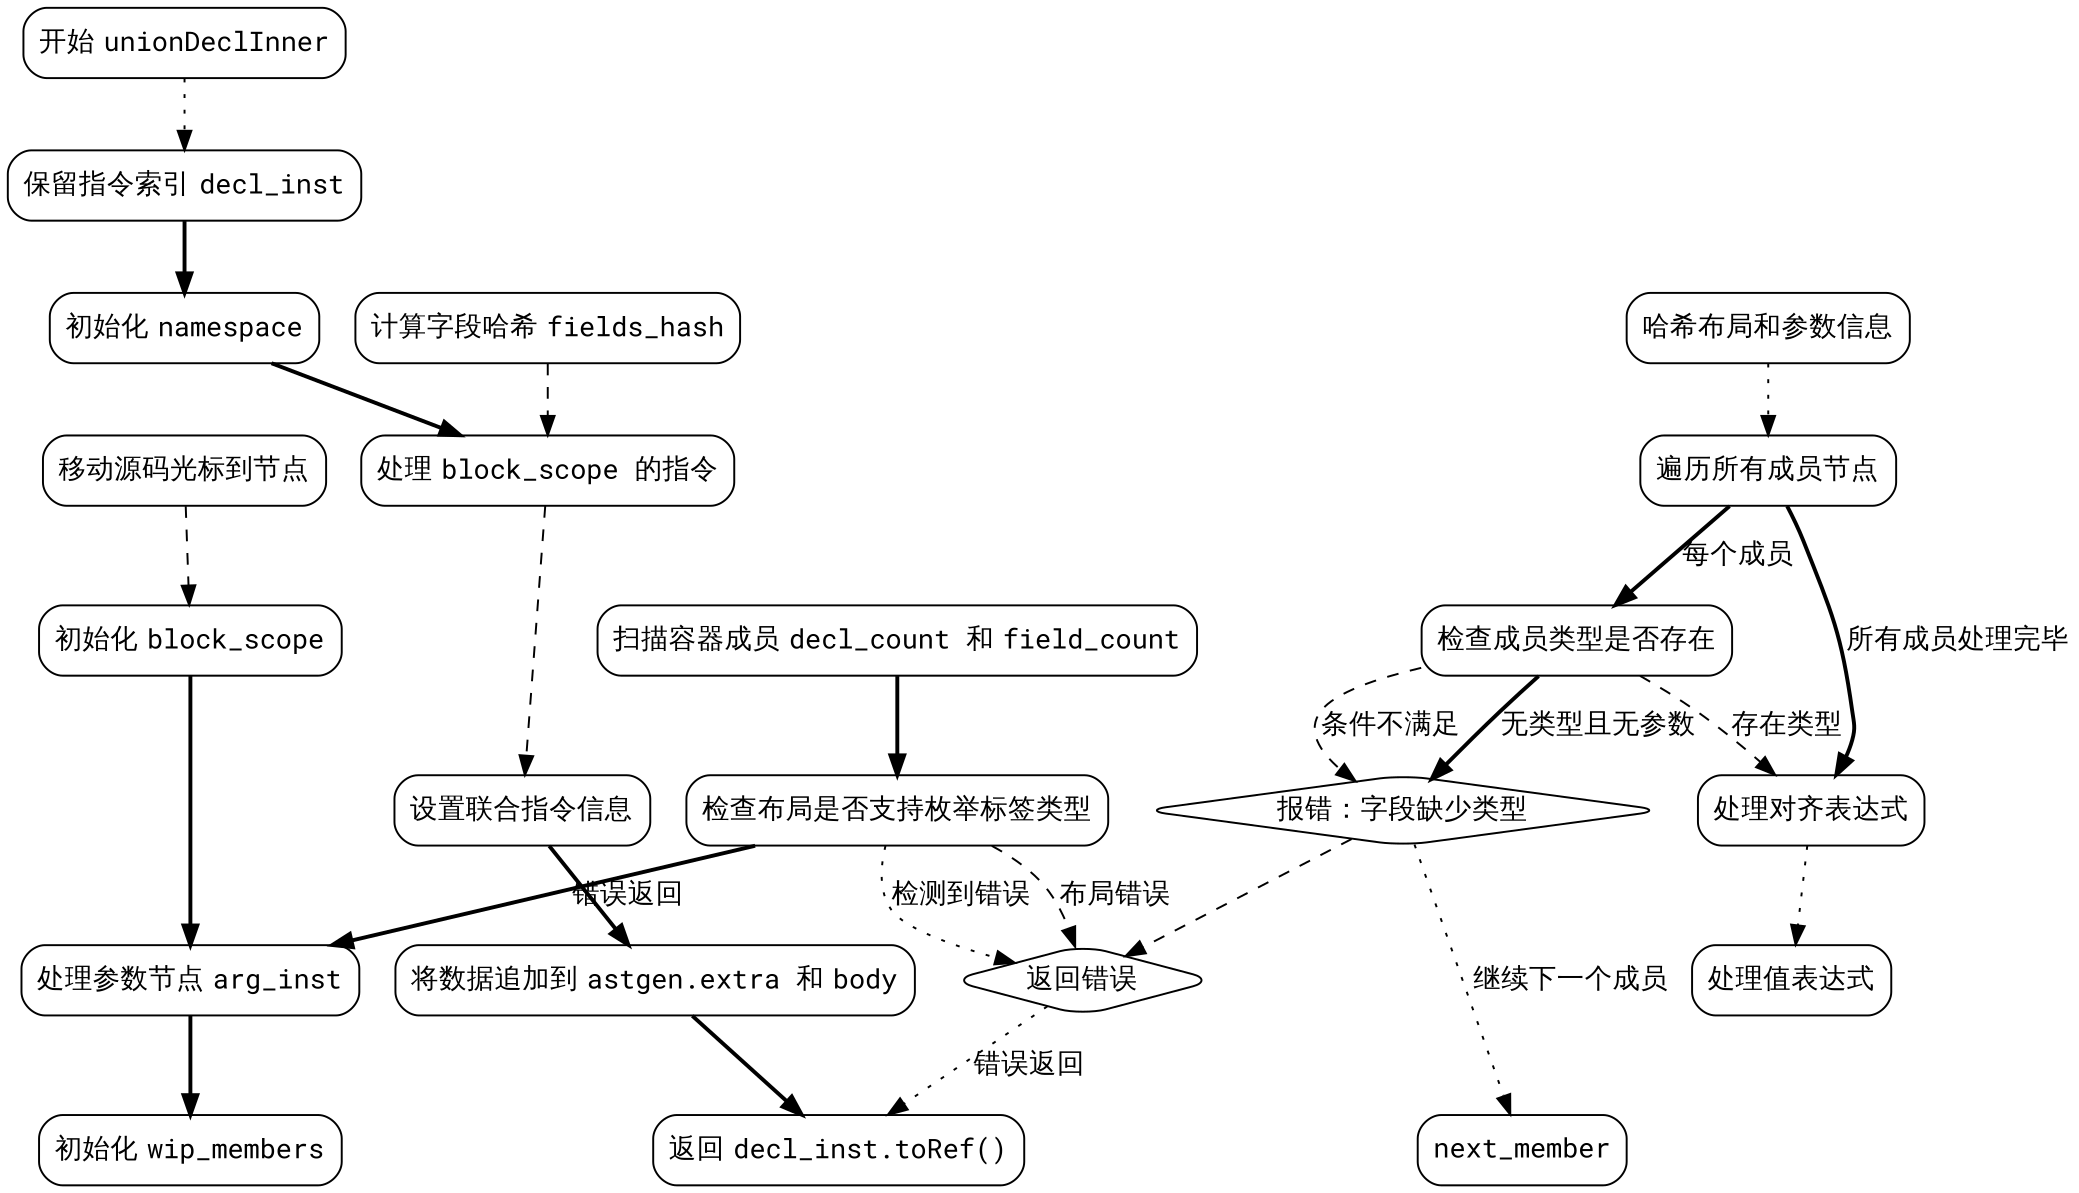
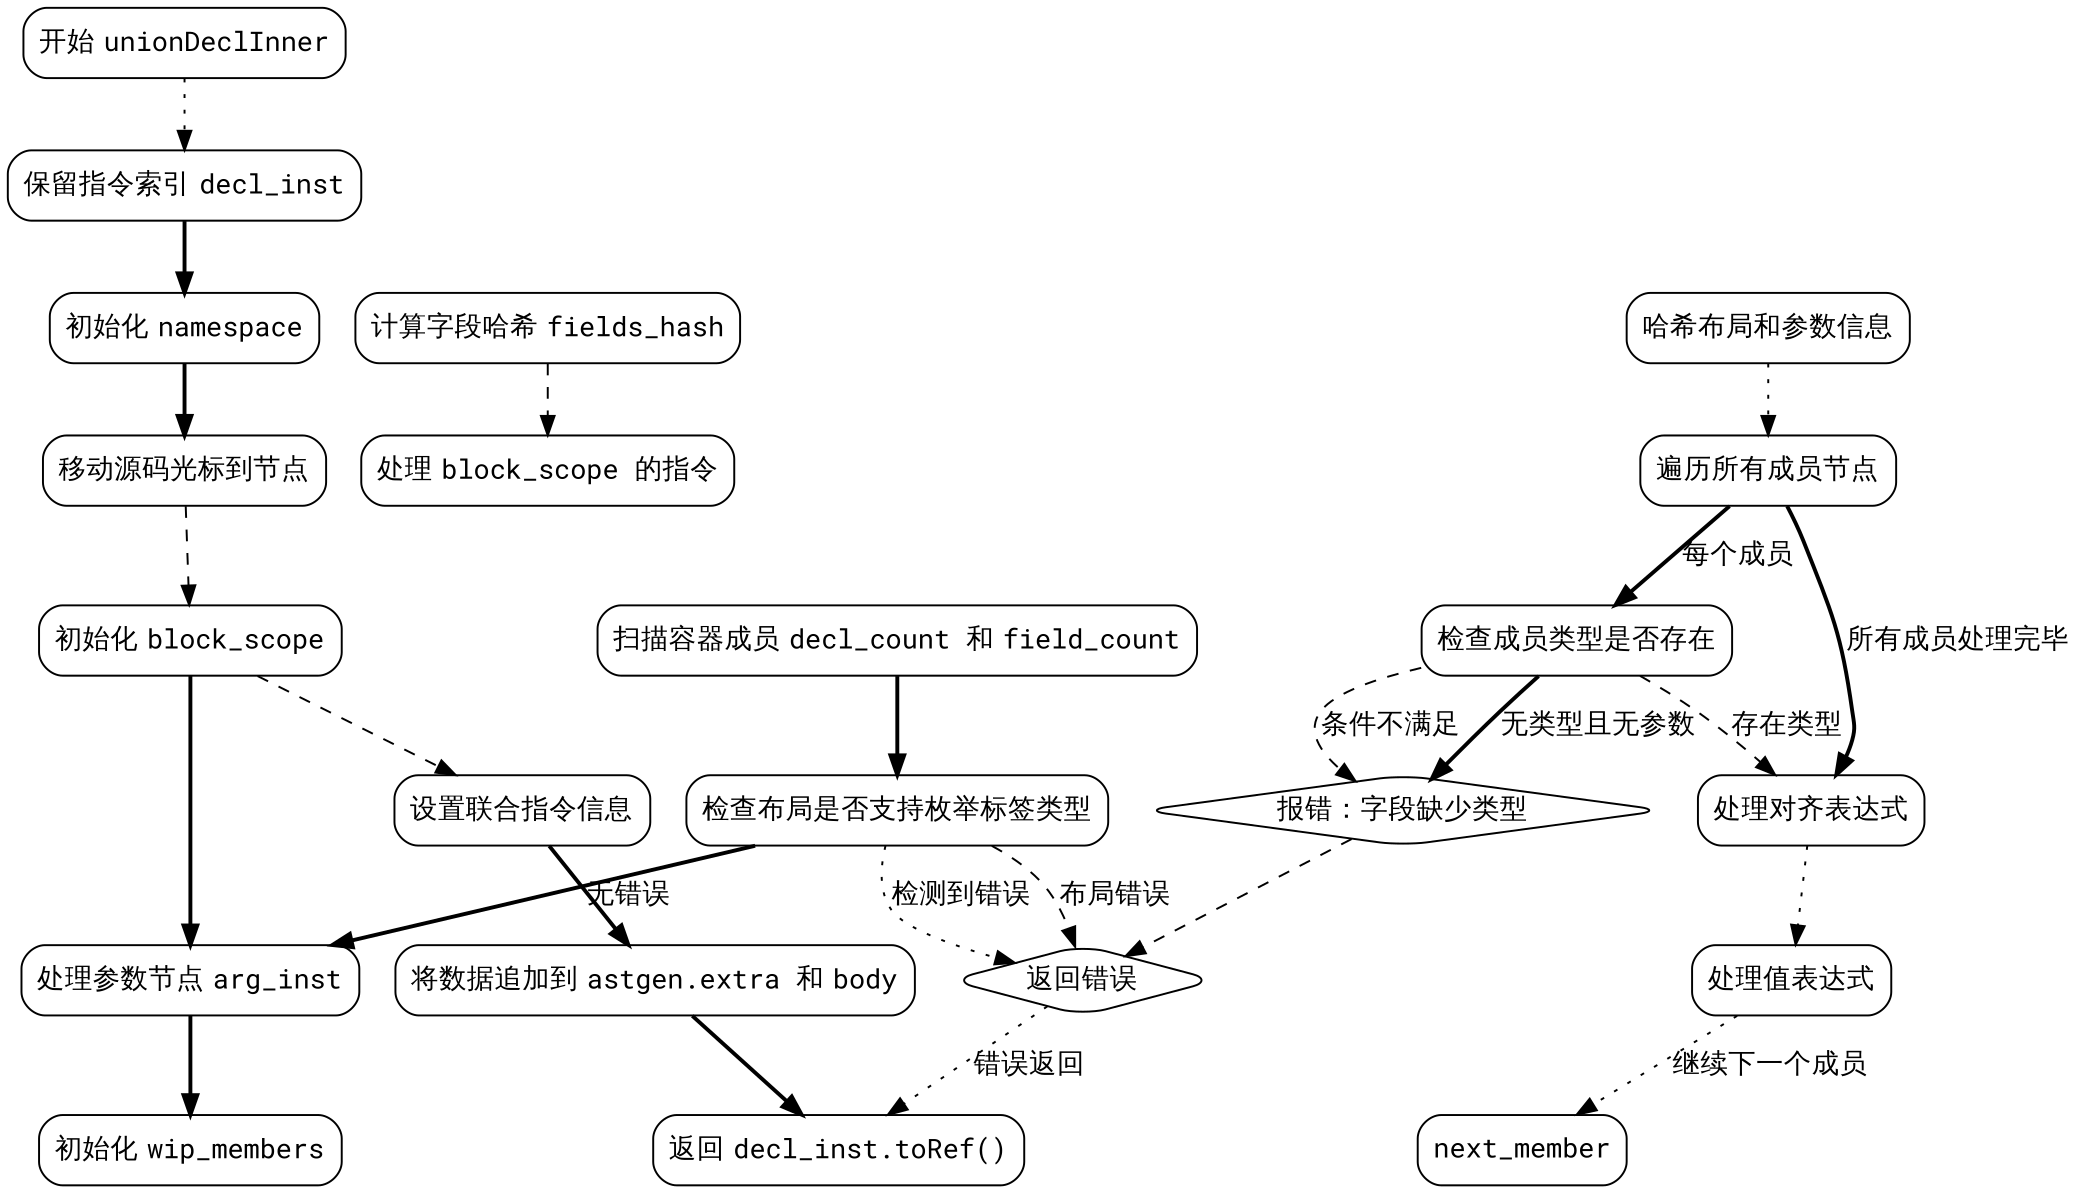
edge "初始化 namespace" -> "处理 block_scope 的指令": now "初始化 namespace" -> "移动源码光标到节点"
edge "处理 block_scope 的指令" -> "设置联合指令信息": now "初始化 block_scope" -> "设置联合指令信息"
edge "检查布局是否支持枚举标签类型" -> "处理参数节点 arg_inst": label "错误返回" -> "无错误"
edge "报错：字段缺少类型" -> "next_member": now "处理值表达式" -> "next_member"
